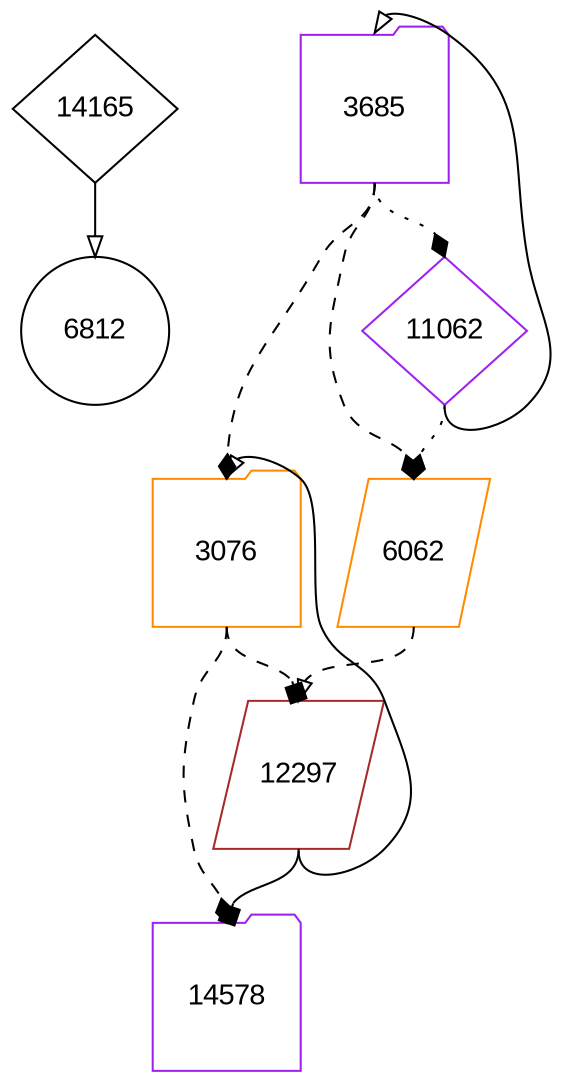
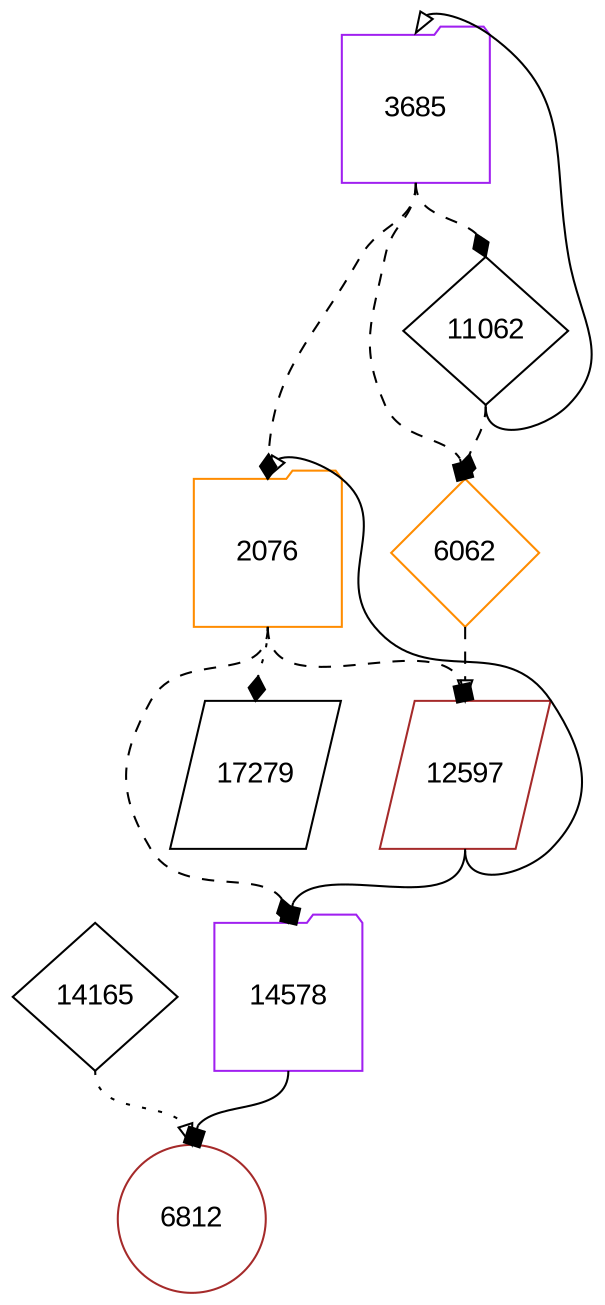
edge "14165" -> "6812": style solid -> dotted
edge "3685" -> "11062": style dotted -> dashed
node "6812": color black -> brown
edge "3685" -> "6062": arrowhead diamond -> box
node "11062": color purple -> black
edge "11062" -> "6062": style dotted -> dashed
node "3076": label "3076" -> "2076"
node "6062": shape parallelogram -> diamond
node "17279": added
node "12297": label "12297" -> "12597"
edge "14578" -> "6812": added
